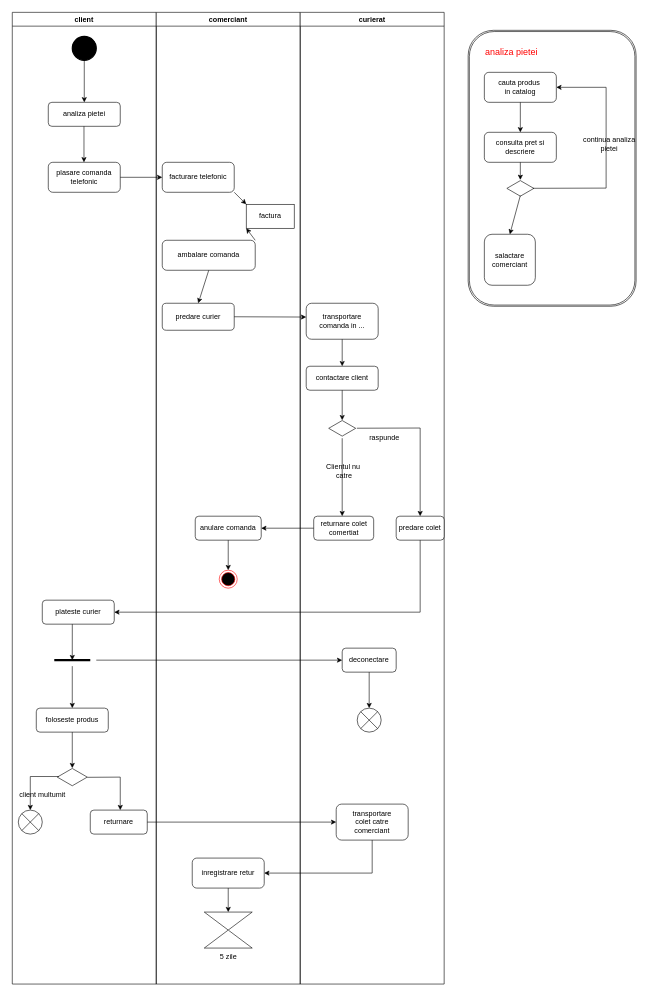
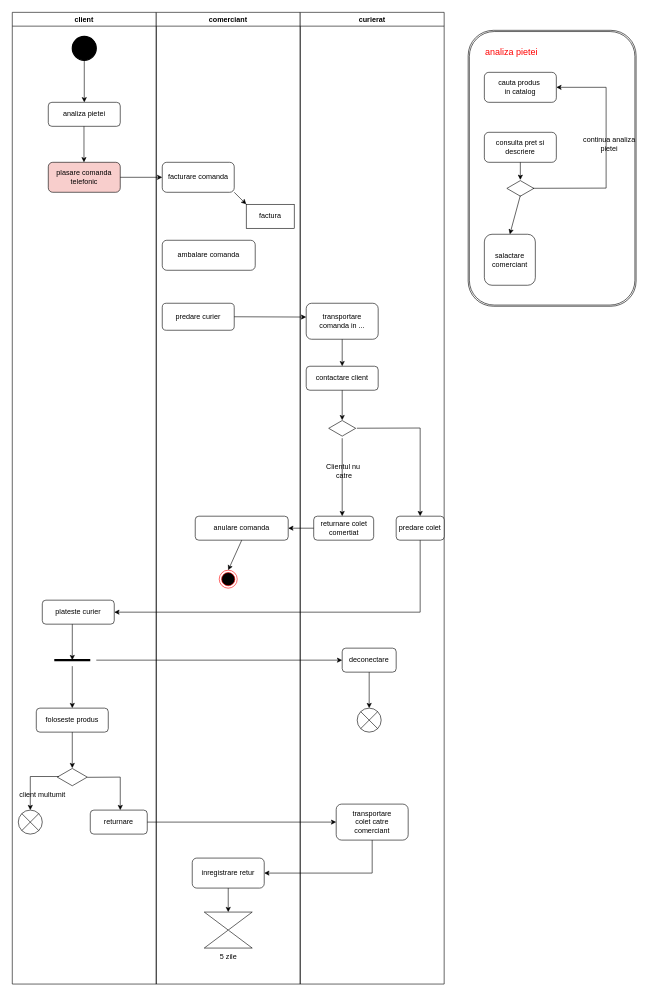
edge "cauta produs in catalog" -> "consulta pret si descriere": removed
node "plasare comanda telefonic": fillcolor #ffffff -> #f8cecc
node "facturare telefonic": label "facturare telefonic" -> "facturare comanda"
edge "ambalare comanda" -> "factura": removed
edge "ambalare comanda" -> "predare curier": removed
node "raspunde": removed
node "anulare comanda": size 66x24 -> 93x24
